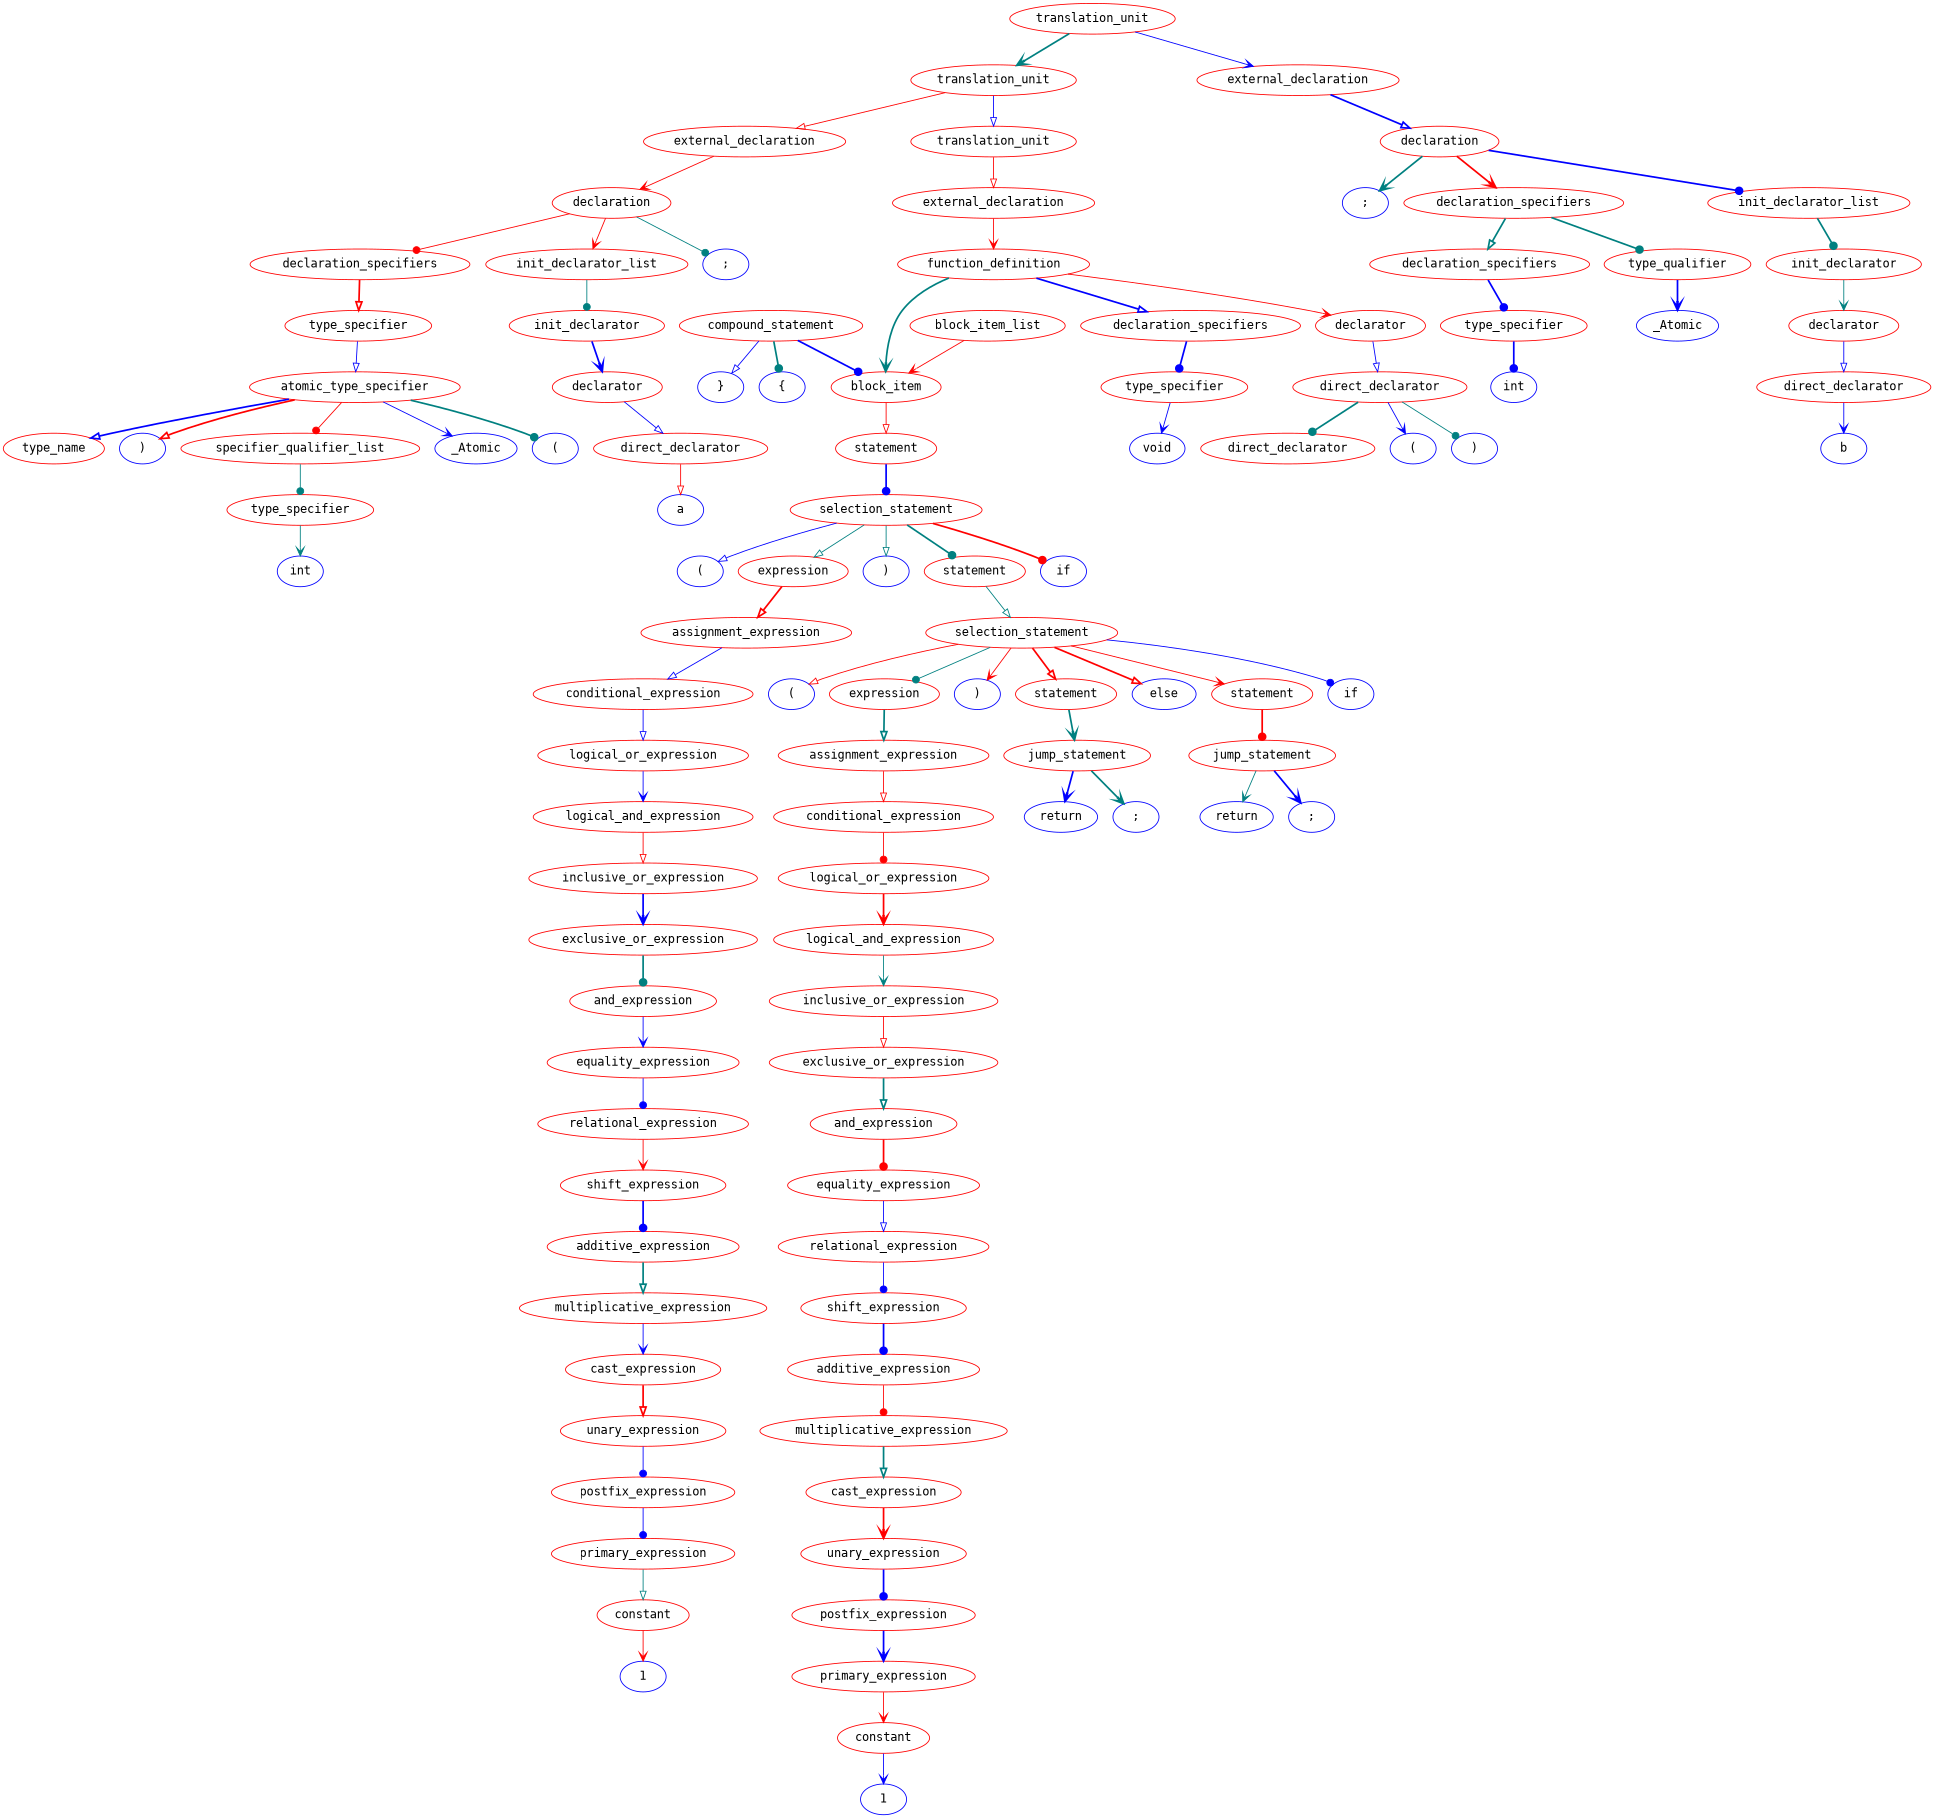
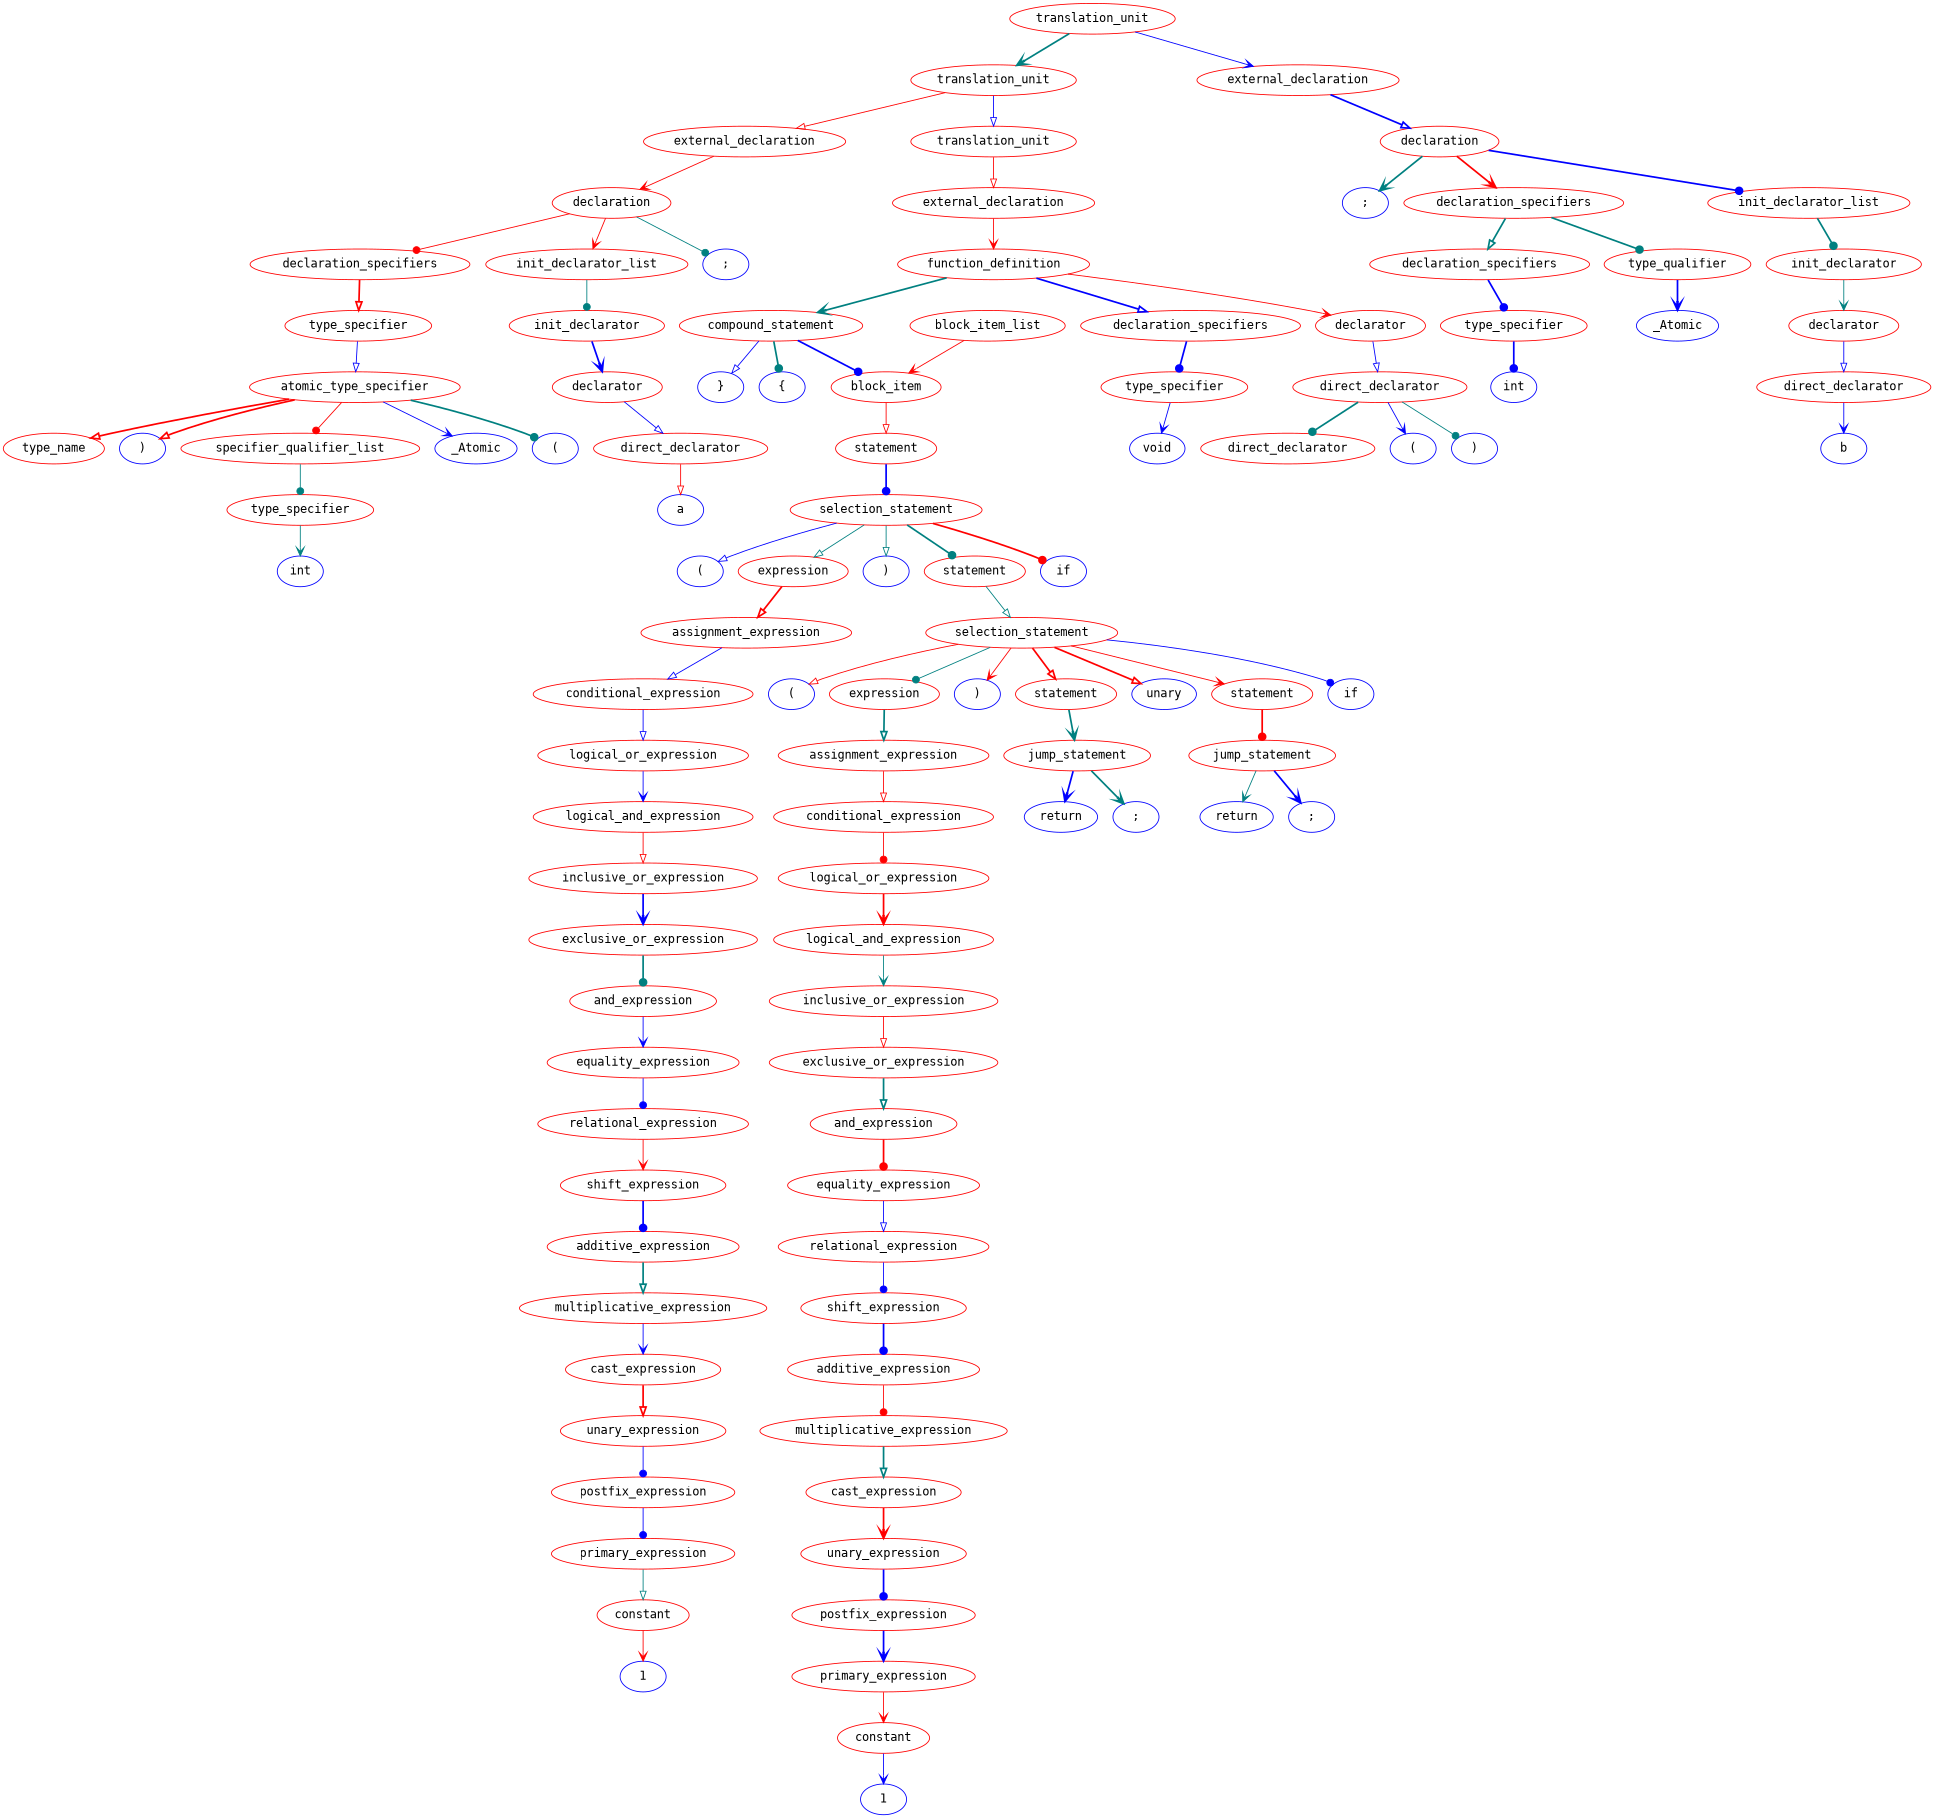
edge "function_definition" -> "block_item": now "function_definition" -> "compound_statement"
edge "atomic_type_specifier" -> "type_name": color blue -> red
node "else": label "else" -> "unary"
